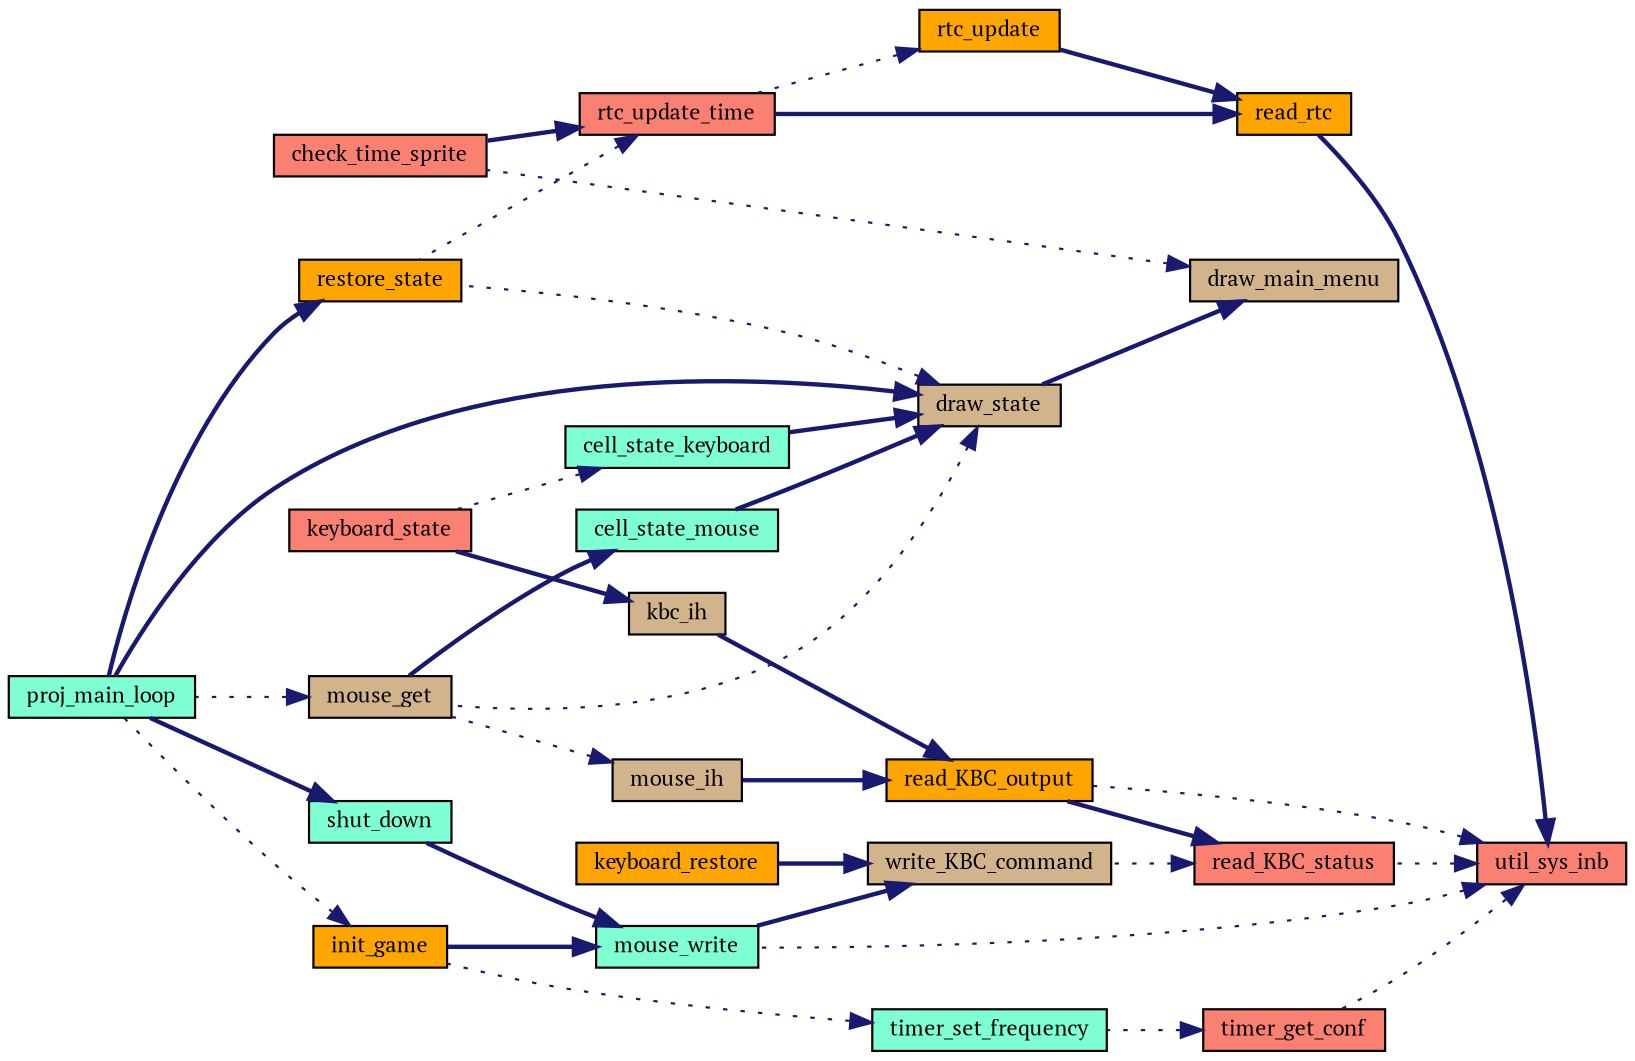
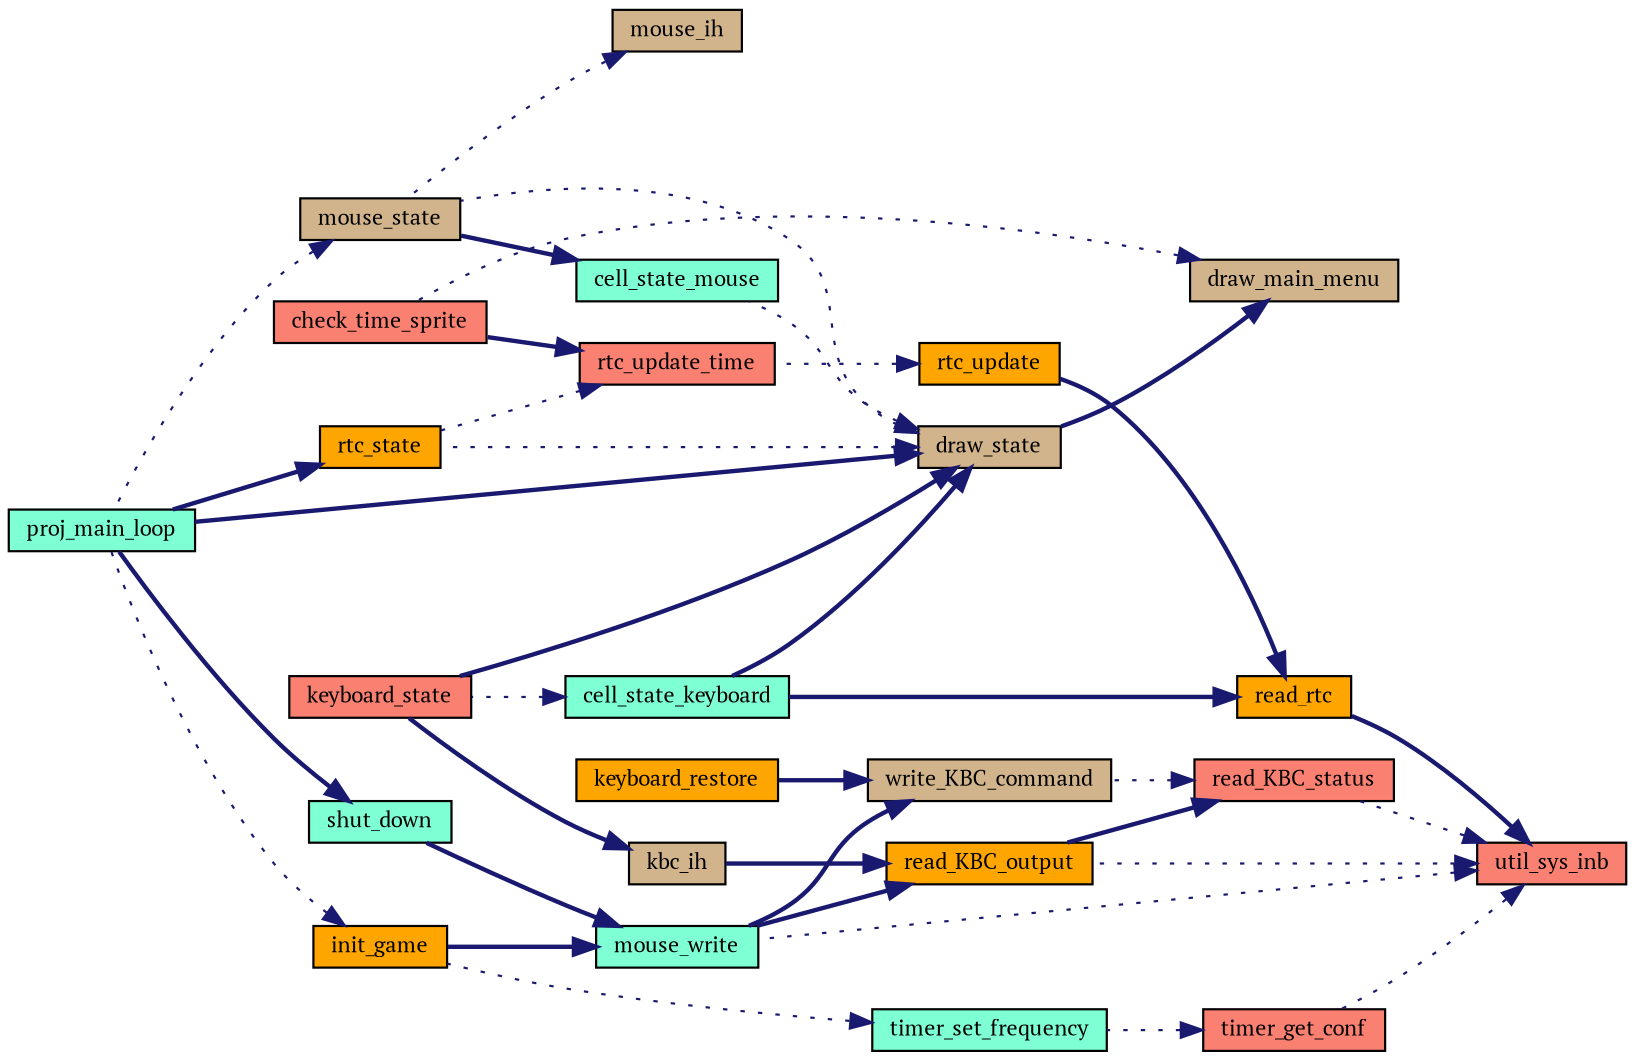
edge "rtc_update_time" -> "read_rtc": now "cell_state_keyboard" -> "read_rtc"
node "restore_state": label "restore_state" -> "rtc_state"
edge "cell_state_mouse" -> "draw_state": style bold -> dotted
edge "keyboard_state" -> "draw_state": added
node "mouse_get": label "mouse_get" -> "mouse_state"
edge "mouse_ih" -> "read_KBC_output": now "mouse_write" -> "read_KBC_output"
